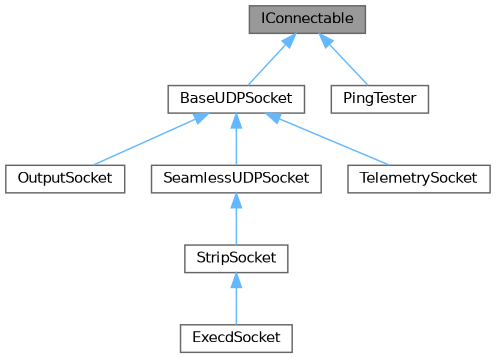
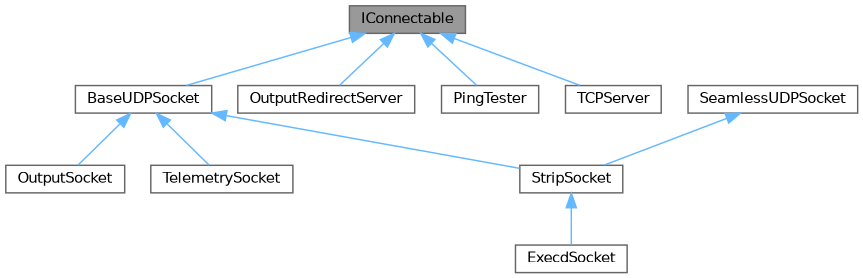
node "OutputRedirectServer": added
node "TCPServer": added
edge "SeamlessUDPSocket" -> "BaseUDPSocket": now "StripSocket" -> "BaseUDPSocket"
